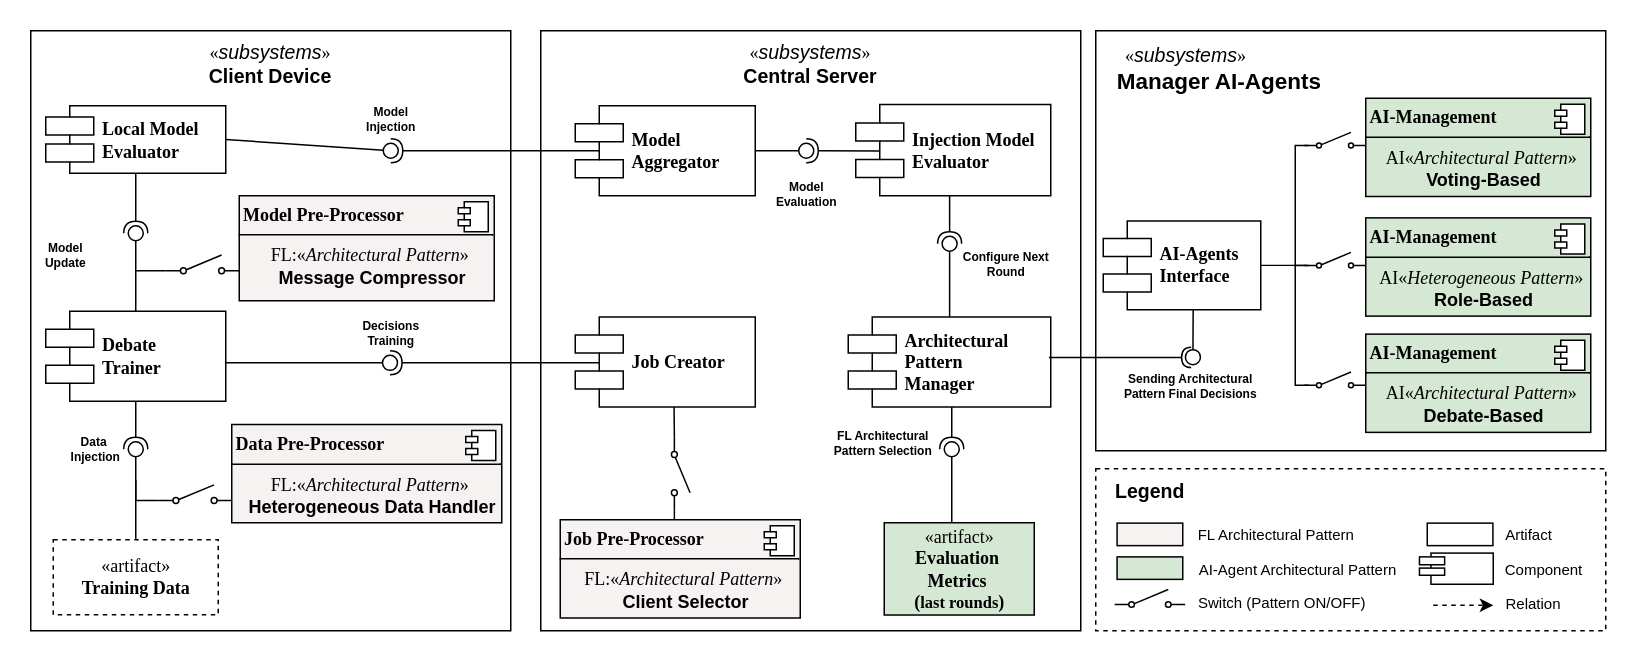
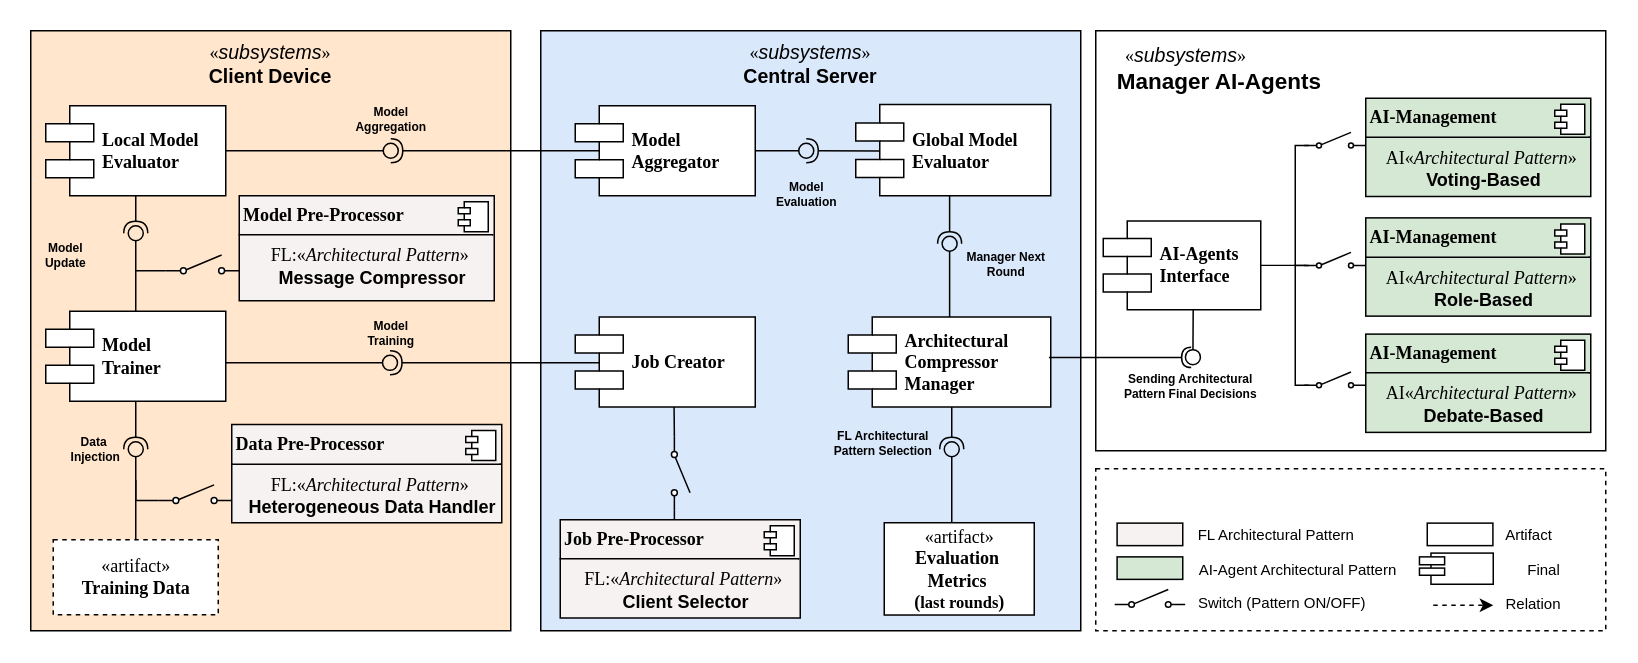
node "Model Injection": label "Model Injection" -> "Model Aggregation"
node "Local Model Evaluator": size 180x68 -> 180x90
node "Injection Model Evaluator": label "Injection Model Evaluator" -> "Global Model Evaluator"
node "AI-Management AI«Heterogeneous Pattern» Role-Based": label "AI-Management AI«Heterogeneous Pattern» Role-Based" -> "AI-Management AI«Architectural Pattern» Role-Based"
node "Configure Next Round": label "Configure Next Round" -> "Manager Next Round"
node "«subsystems» Client Device": fillcolor #ffffff -> #ffe6cc
node "«subsystems» Central Server": fillcolor #ffffff -> #dae8fc
node "Decisions Training": label "Decisions Training" -> "Model Training"
node "Debate Trainer": label "Debate Trainer" -> "Model Trainer"
node "Architectural Pattern Manager": label "Architectural Pattern Manager" -> "Architectural Compressor Manager"
node "Legend": removed
node "«artifact» Evaluation Metrics (last rounds)": fillcolor #d5e8d4 -> #ffffff
node "Component": label "Component" -> "Final"
